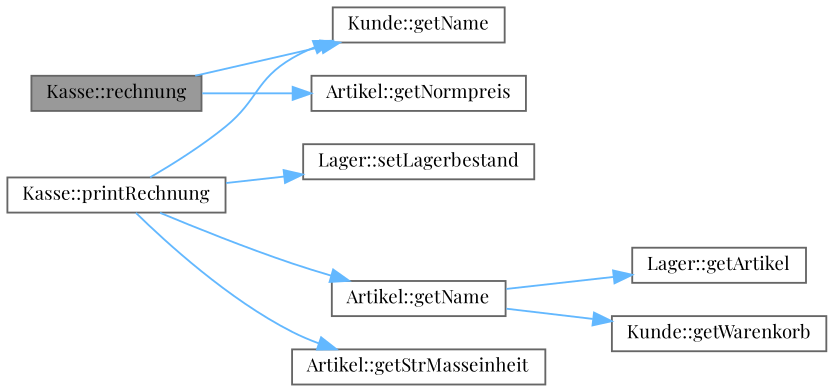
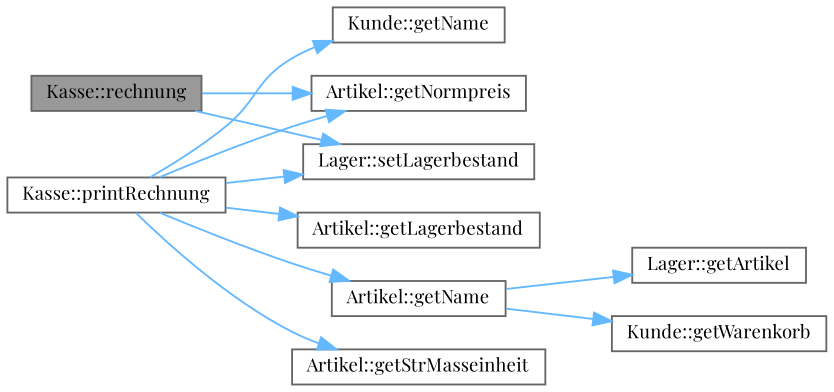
edge "Kasse::rechnung" -> "Kunde::getName": now "Kasse::rechnung" -> "Lager::setLagerbestand"
edge "Kasse::printRechnung" -> "Artikel::getNormpreis": added
node "Artikel::getLagerbestand": added
